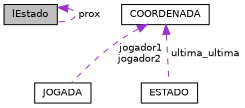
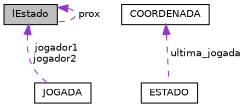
edge "JOGADA" -> "COORDENADA": now "JOGADA" -> "lEstado"
edge "ESTADO" -> "COORDENADA": label " ultima_ultima" -> " ultima_jogada"
